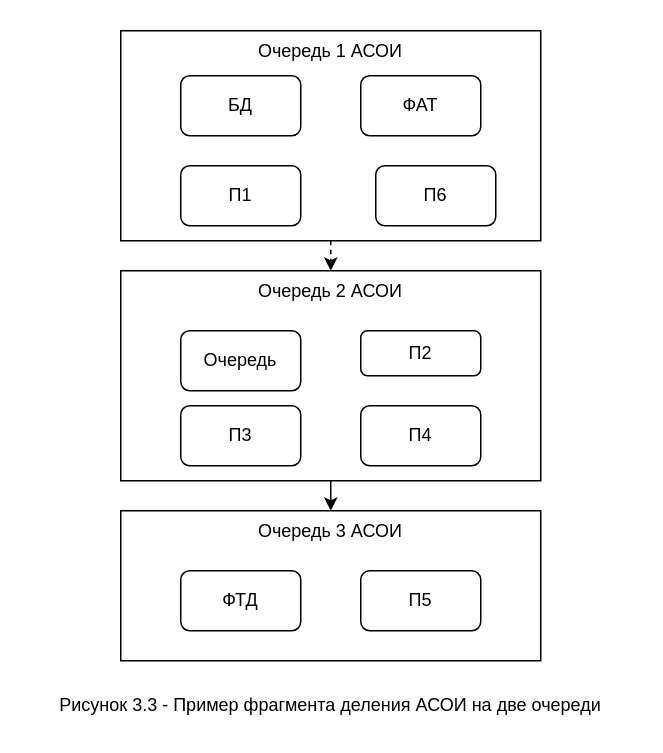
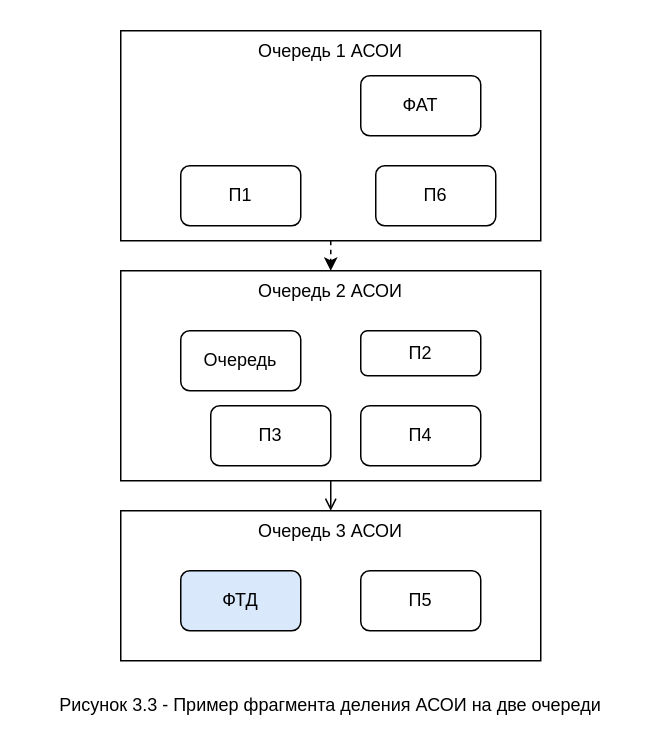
node "БД": removed
node "П3": moved (241, 436) -> (271, 436)
edge "Очередь 2 АСОИ" -> "Очередь 3 АСОИ": arrowhead classic -> open
node "ФТД": fillcolor #ffffff -> #dae8fc
